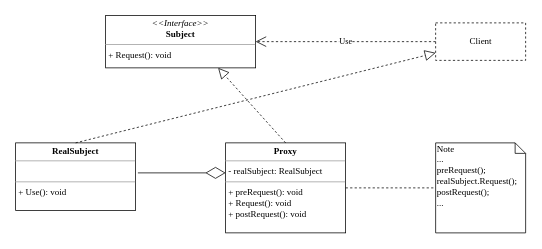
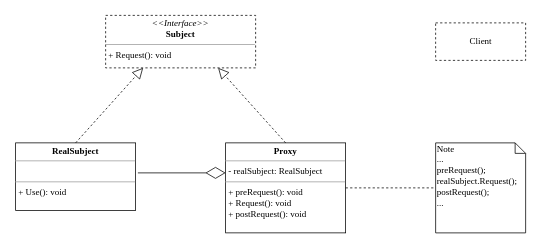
node "<<Interface>> Subject + Request(): void": style solid -> dashed
edge "Client" -> "<<Interface>> Subject + Request(): void": removed, label "Use"
edge "RealSubject + Use(): void" -> "Client": now "RealSubject + Use(): void" -> "<<Interface>> Subject + Request(): void"
